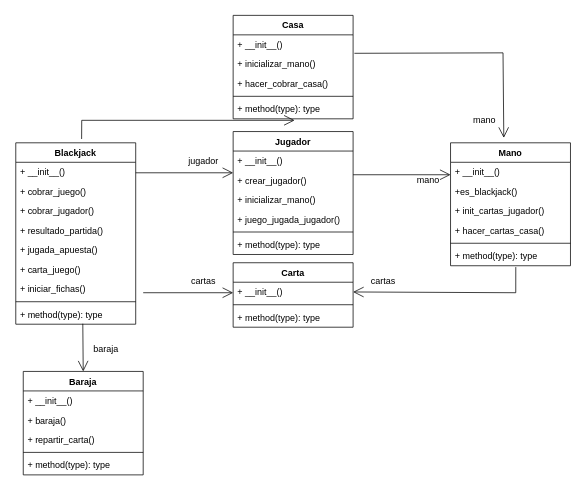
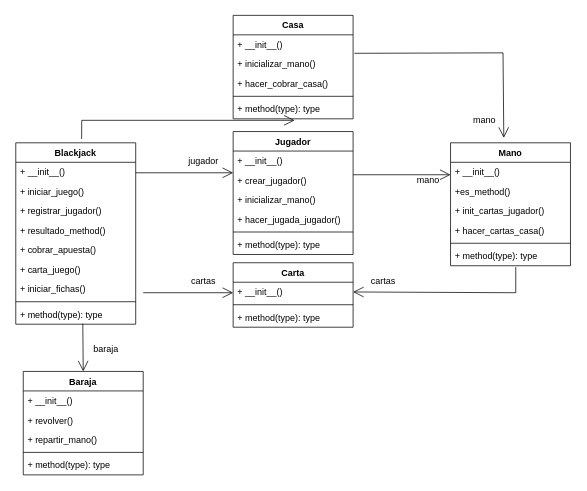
node "+ cobrar_juego()": label "+ cobrar_juego()" -> "+ iniciar_juego()"
node "+es_blackjack()": label "+es_blackjack()" -> "+es_method()"
node "+ cobrar_jugador()": label "+ cobrar_jugador()" -> "+ registrar_jugador()"
node "+ juego_jugada_jugador()": label "+ juego_jugada_jugador()" -> "+ hacer_jugada_jugador()"
node "+ resultado_partida()": label "+ resultado_partida()" -> "+ resultado_method()"
node "+ jugada_apuesta()": label "+ jugada_apuesta()" -> "+ cobrar_apuesta()"
node "+ baraja()": label "+ baraja()" -> "+ revolver()"
node "+ repartir_carta()": label "+ repartir_carta()" -> "+ repartir_mano()"
